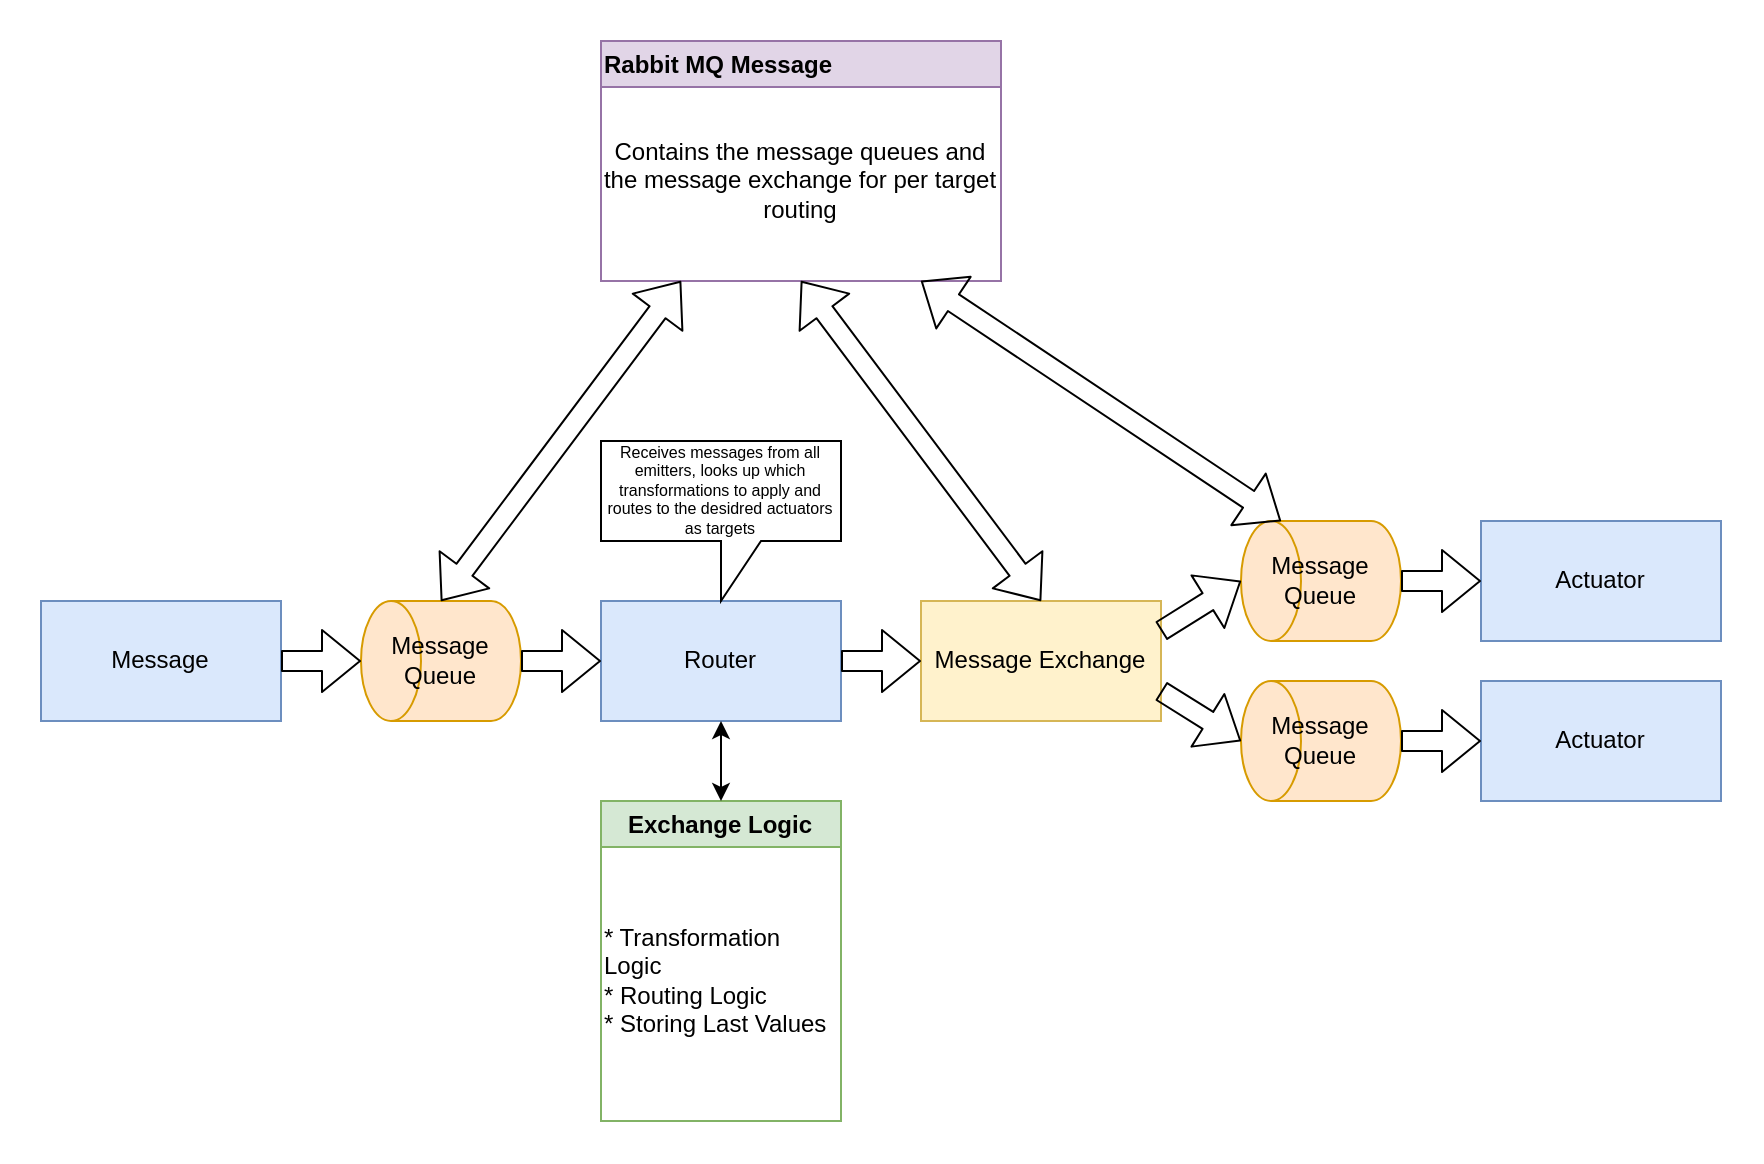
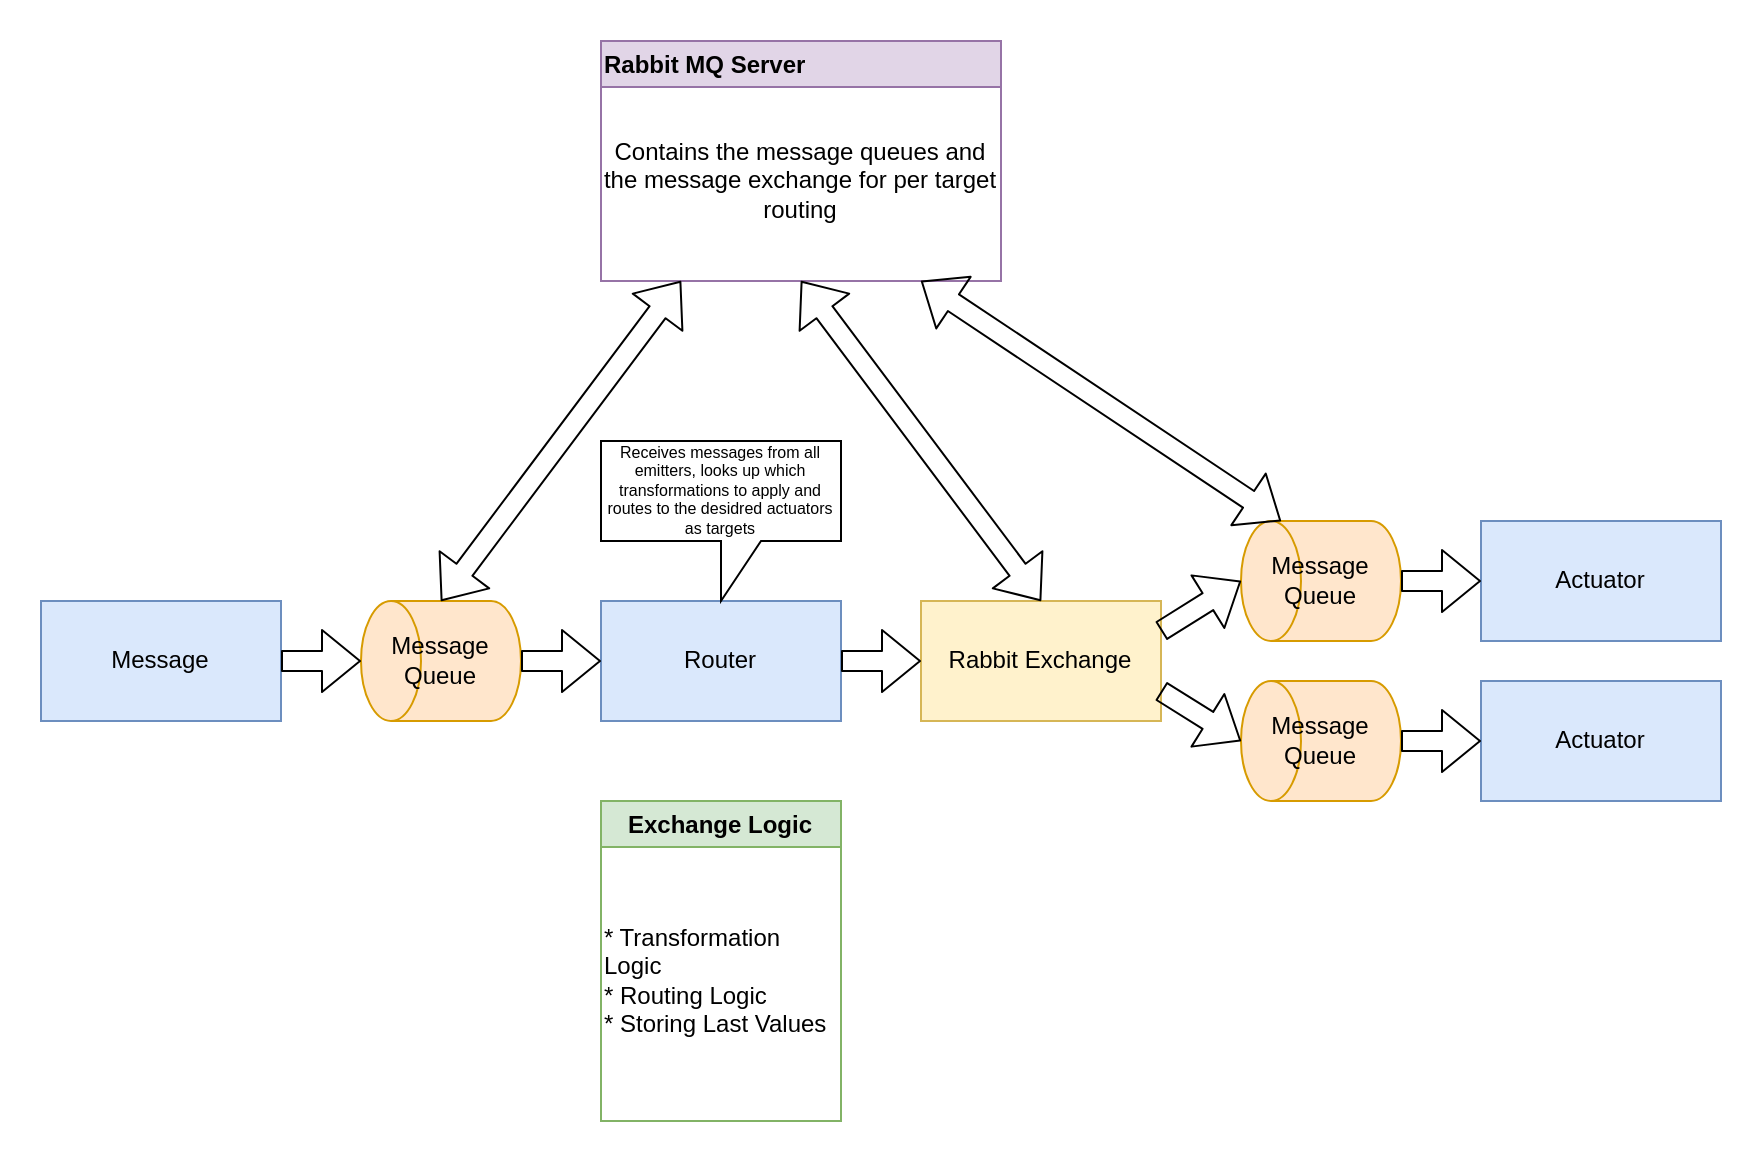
node "Rabbit MQ Message": label "Rabbit MQ Message" -> "Rabbit MQ Server"
node "Message Exchange": label "Message Exchange" -> "Rabbit Exchange"
edge "Router" -- "Exchange Logic": removed
